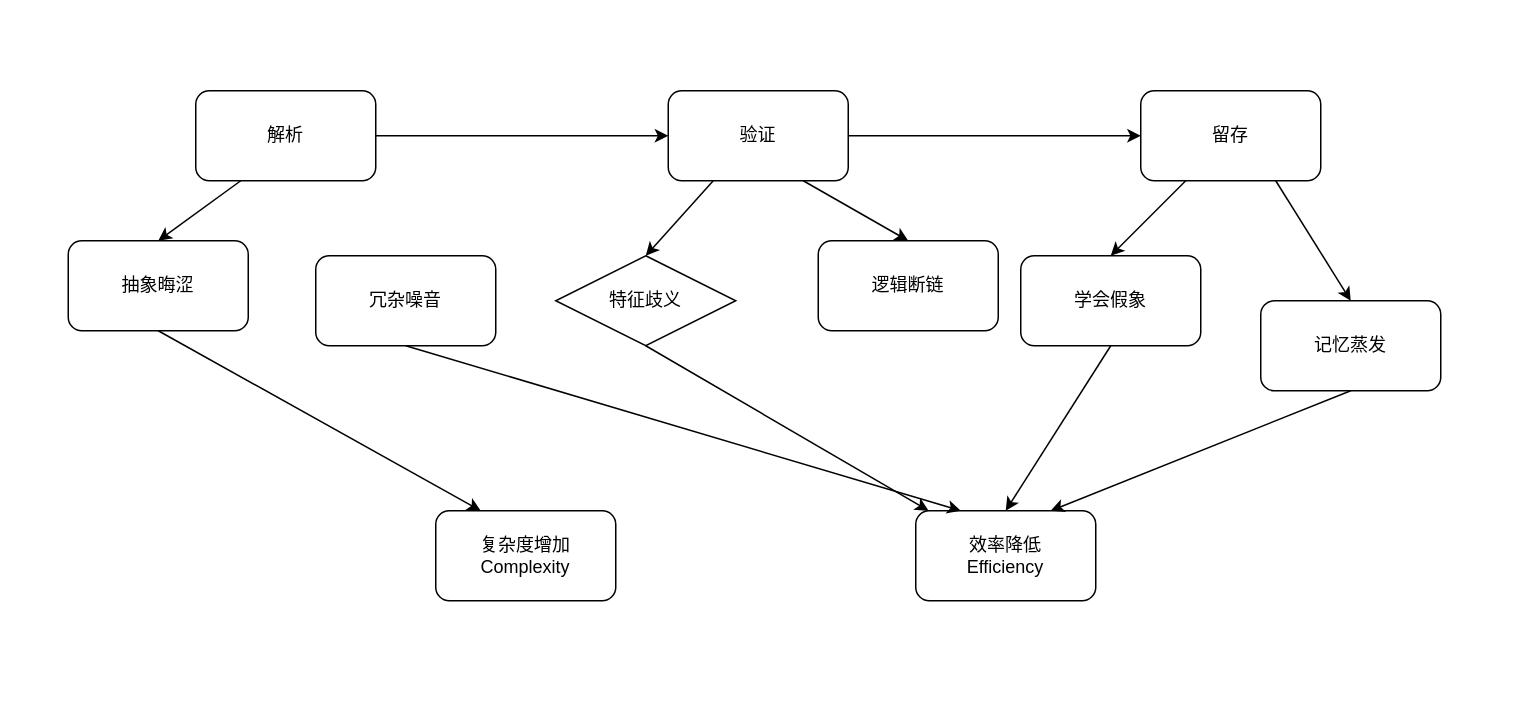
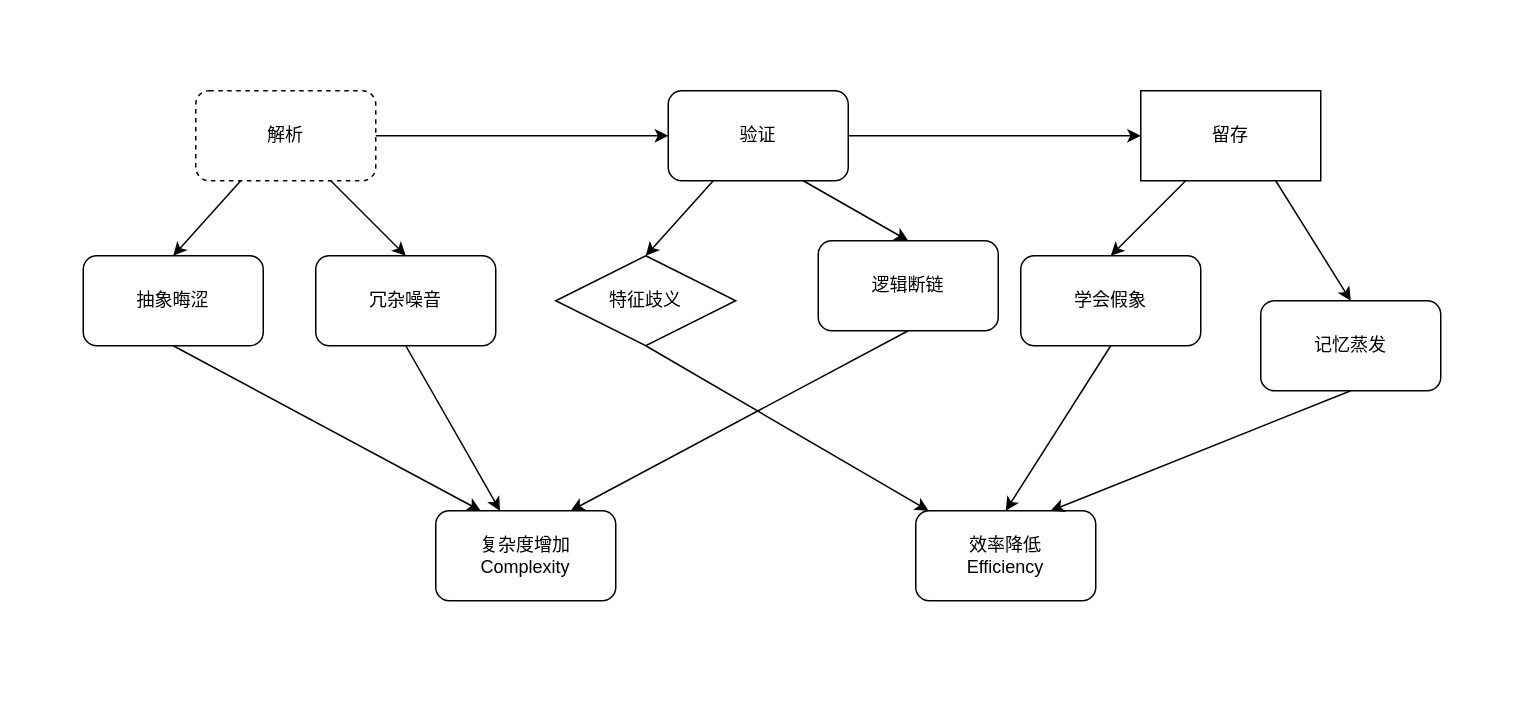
node "解析": style solid -> dashed
node "留存": shape rounded rectangle -> rectangle
edge "解析" -> "冗杂噪音": added
node "抽象晦涩": moved (158, 286) -> (173, 301)
edge "冗杂噪音" -> "效率降低 Efficiency": now "冗杂噪音" -> "复杂度增加 Complexity"
edge "逻辑断链" -> "复杂度增加 Complexity": added
